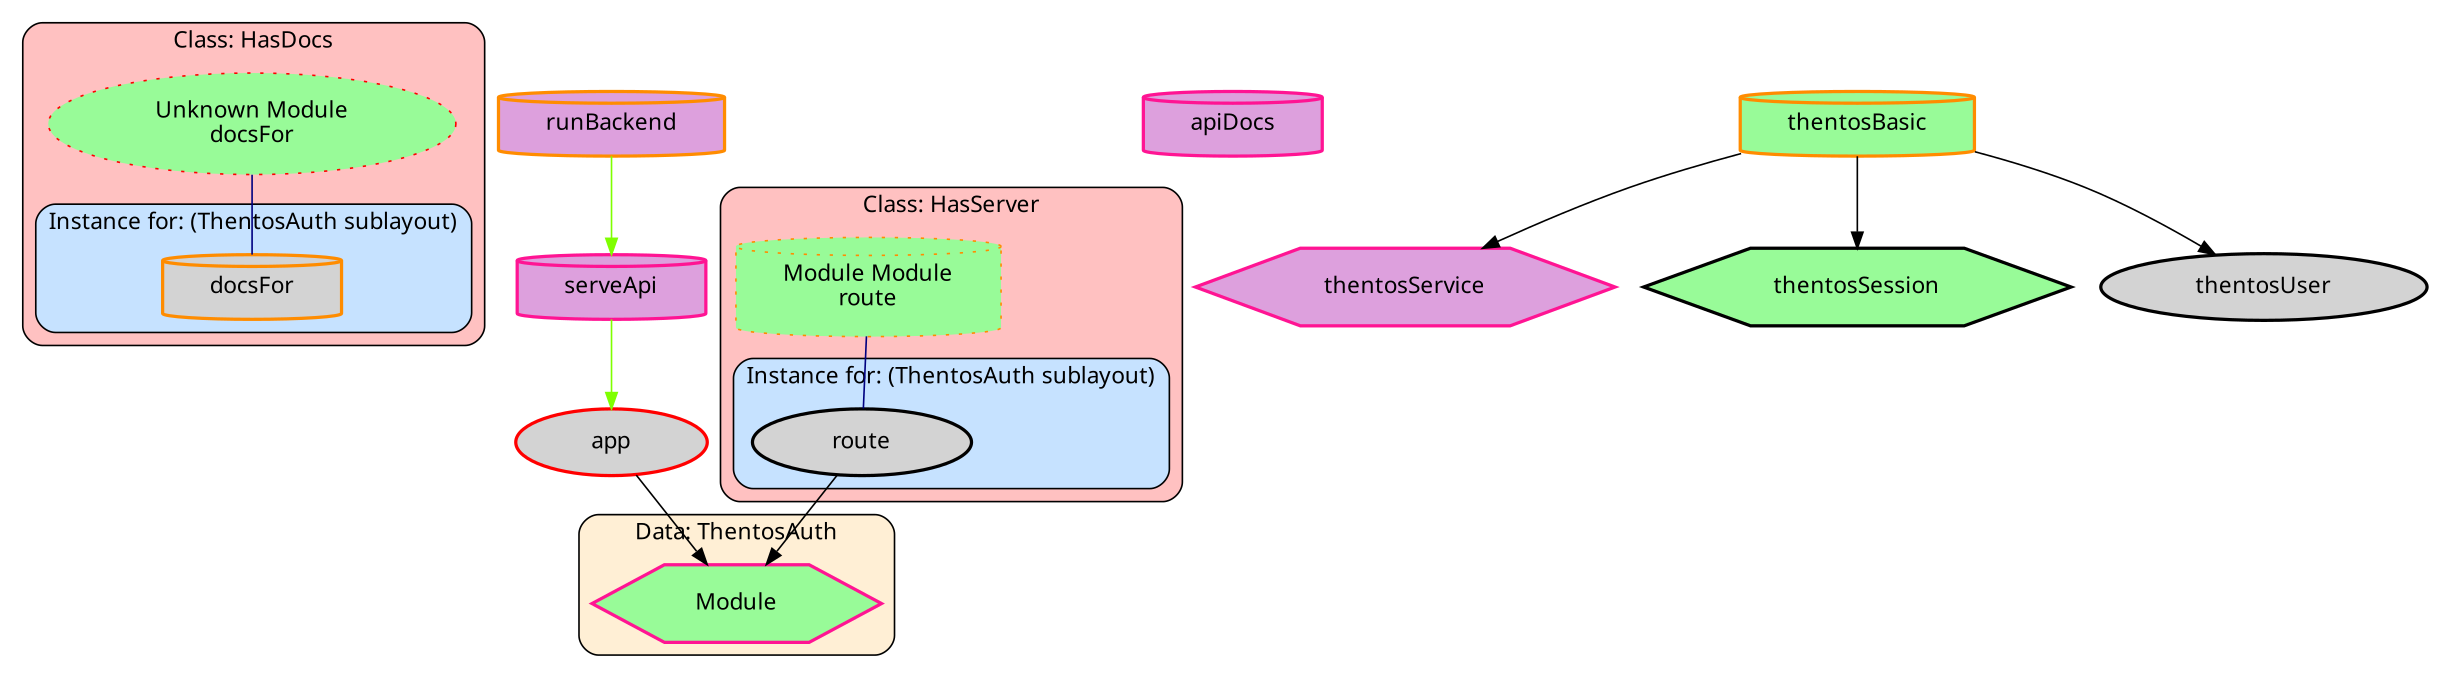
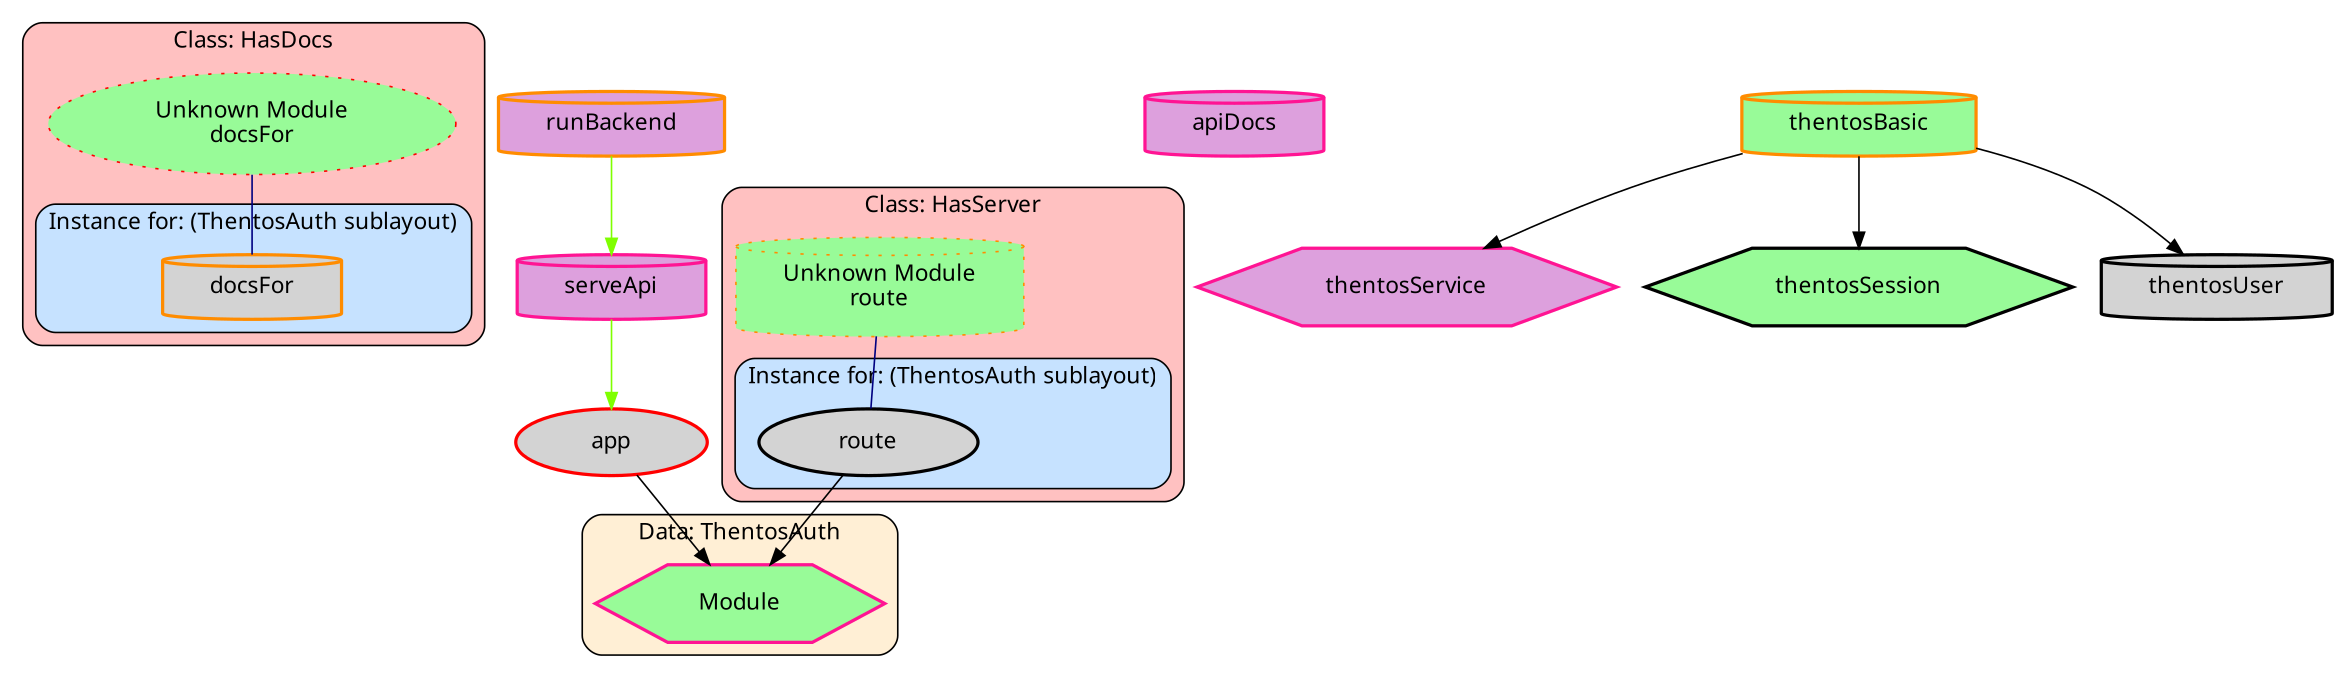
node "Module Module route": label "Module Module route" -> "Unknown Module route"
node "thentosUser": shape ellipse -> cylinder
